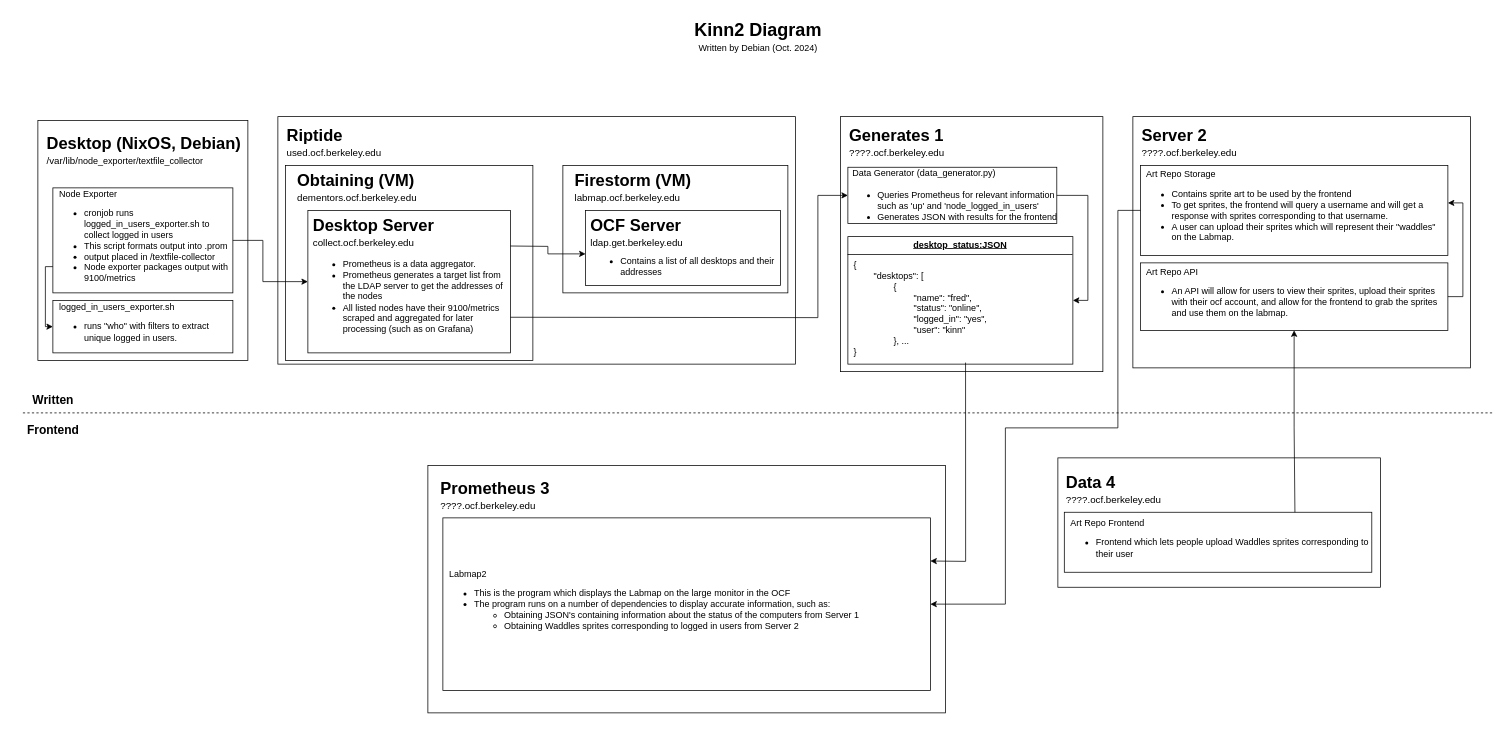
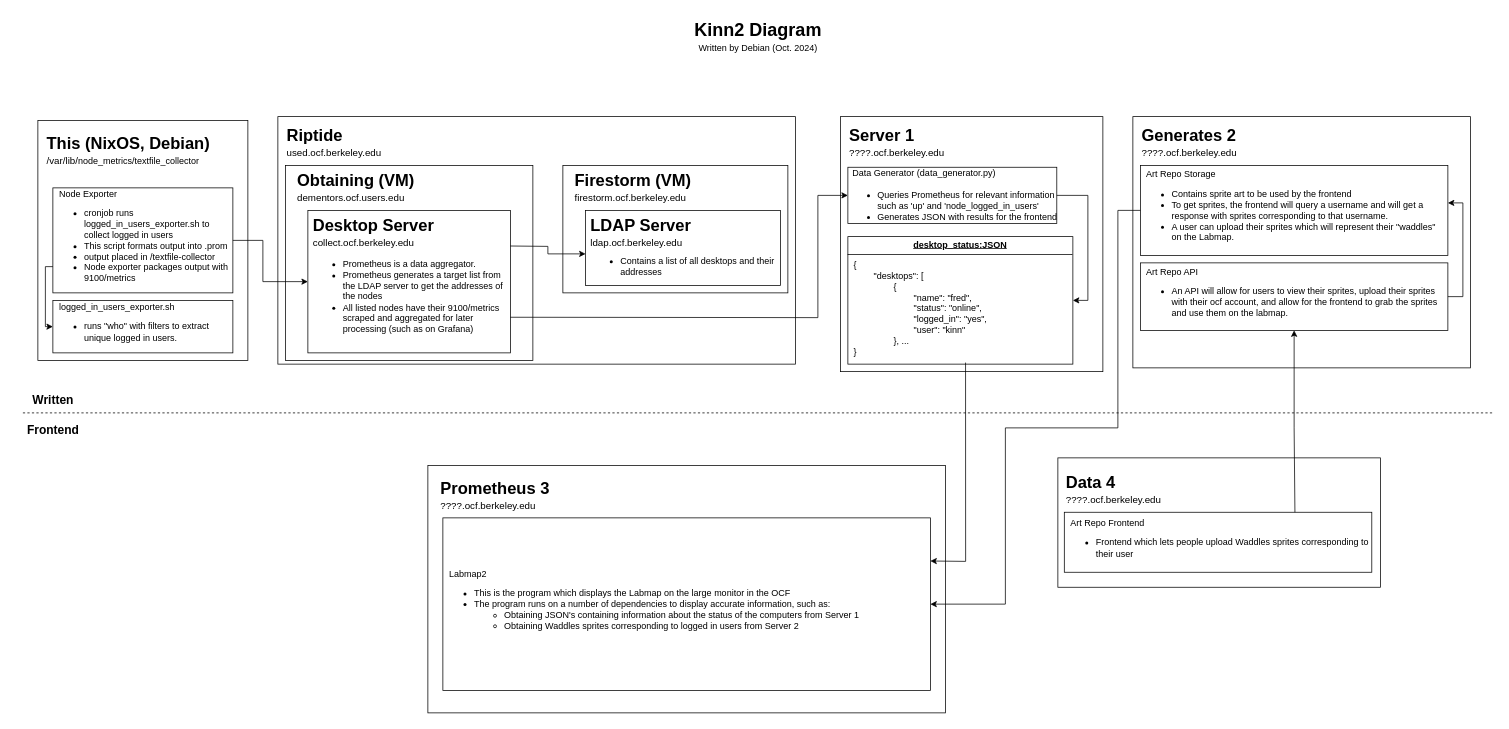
node "Generates 1": label "Generates 1" -> "Server 1"
node "Server 2": label "Server 2" -> "Generates 2"
node "Desktop (NixOS, Debian)": label "Desktop (NixOS, Debian)" -> "This (NixOS, Debian)"
node "/var/lib/node_exporter/textfile_collector": label "/var/lib/node_exporter/textfile_collector" -> "/var/lib/node_metrics/textfile_collector"
node "dementors.ocf.berkeley.edu": label "dementors.ocf.berkeley.edu" -> "dementors.ocf.users.edu"
node "labmap.ocf.berkeley.edu": label "labmap.ocf.berkeley.edu" -> "firestorm.ocf.berkeley.edu"
node "OCF Server": label "OCF Server" -> "LDAP Server"
node "ldap.get.berkeley.edu": label "ldap.get.berkeley.edu" -> "ldap.ocf.berkeley.edu"
